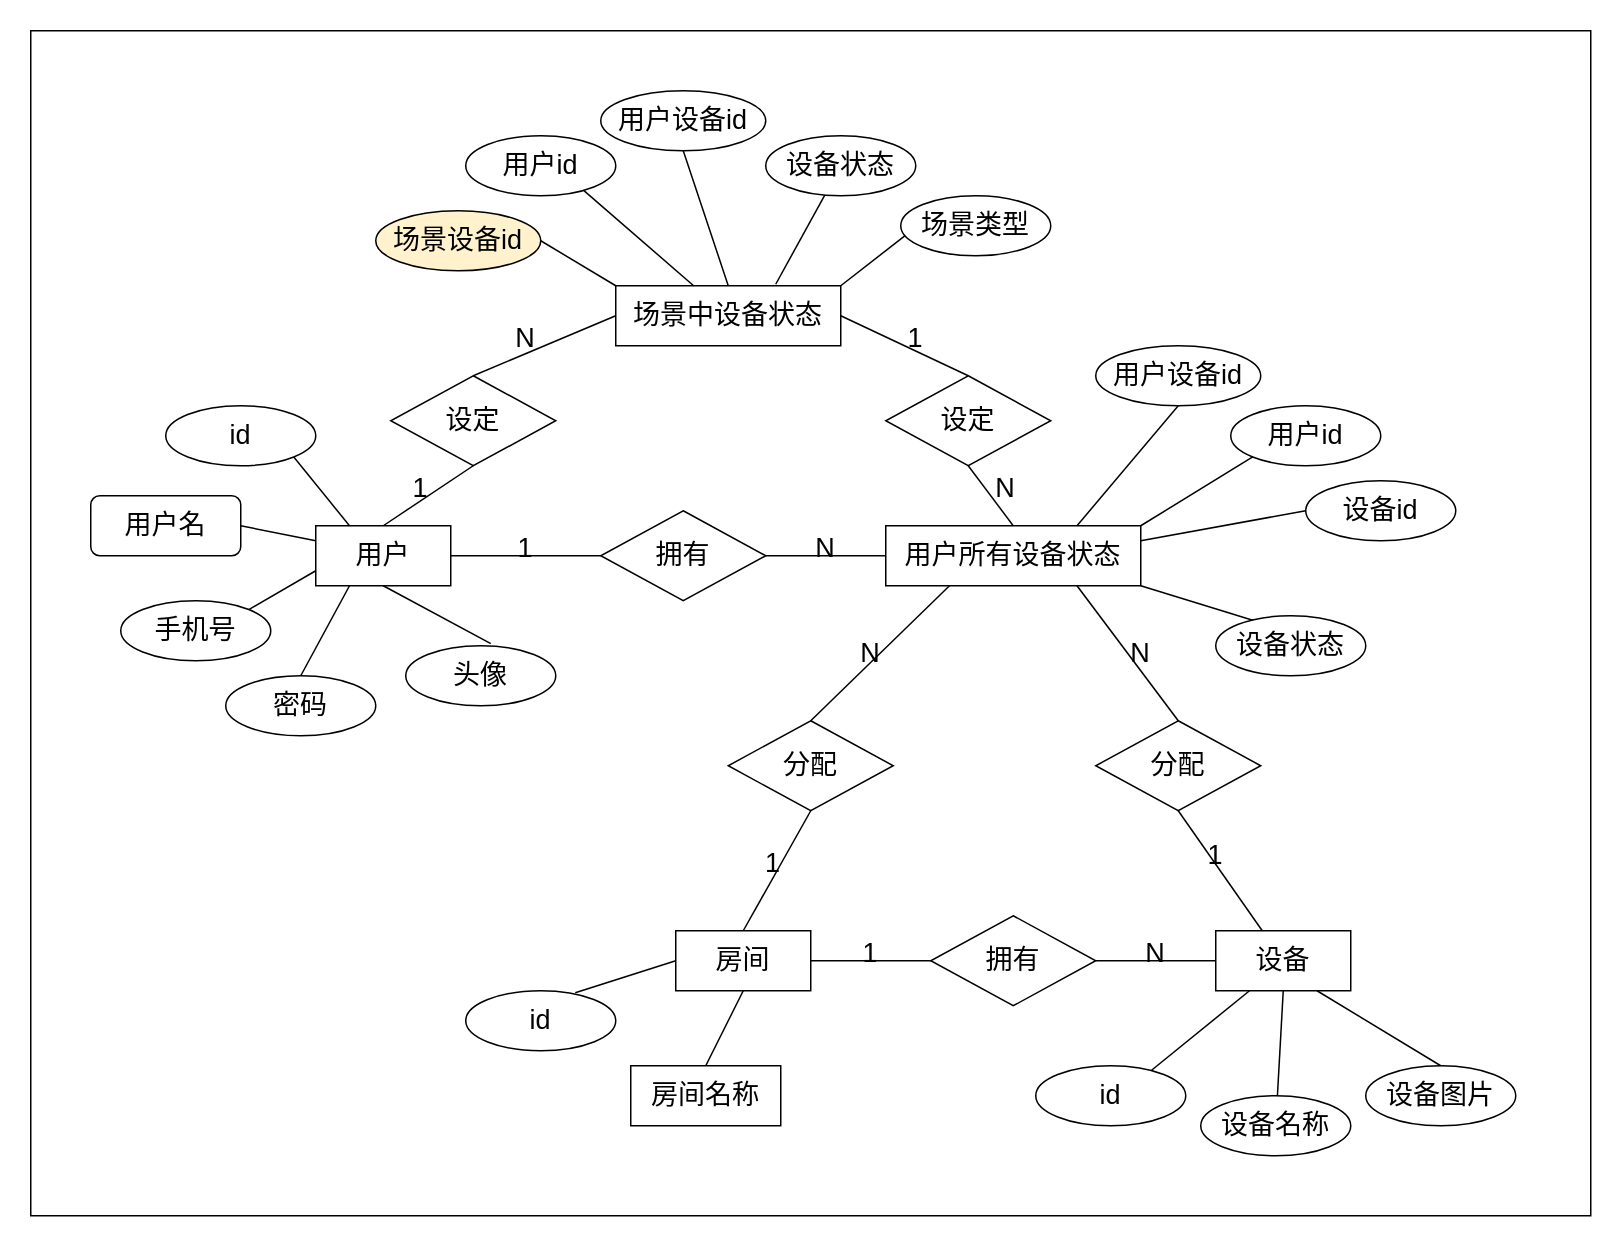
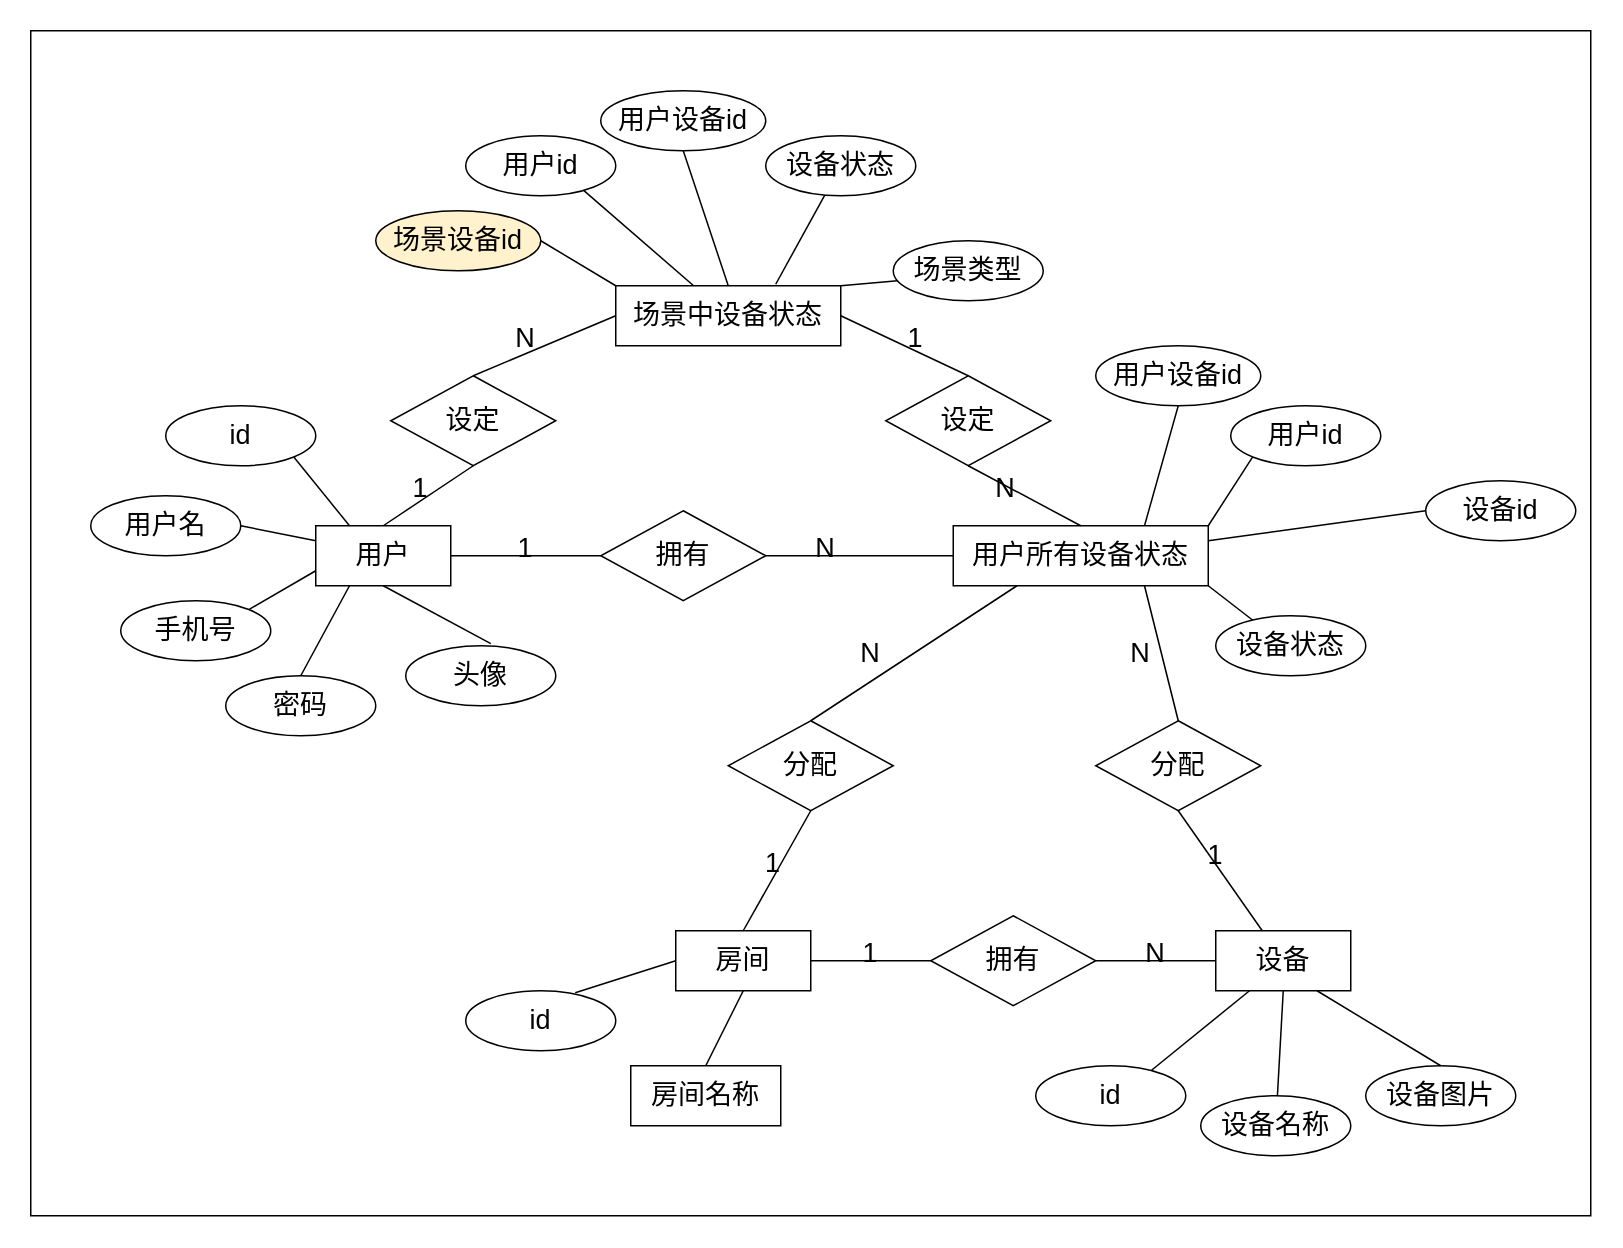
node "场景类型": moved (976, 226) -> (968, 271)
node "设备id": moved (1381, 511) -> (1501, 511)
node "用户名": shape rounded rectangle -> ellipse
node "用户所有设备状态": moved (1013, 556) -> (1081, 556)
